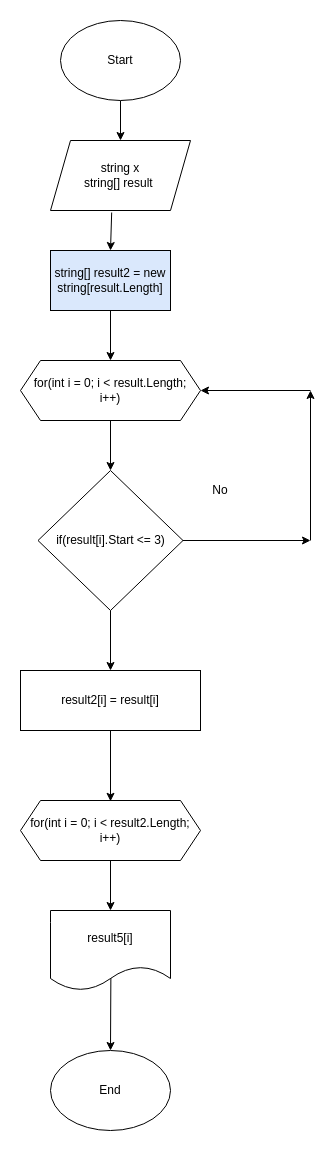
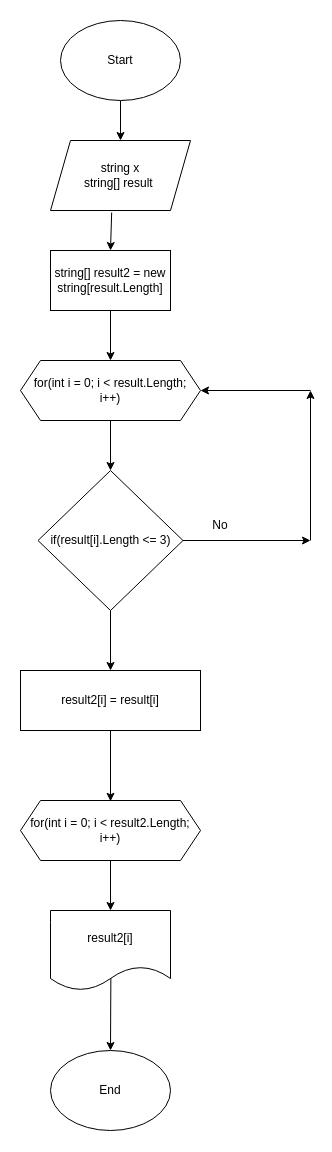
node "string[] result2 = new string[result.Length]": fillcolor #dae8fc -> #ffffff
node "No": moved (221, 491) -> (221, 526)
node "if(result[i].Start <= 3)": label "if(result[i].Start <= 3)" -> "if(result[i].Length <= 3)"
node "result5[i]": label "result5[i]" -> "result2[i]"
